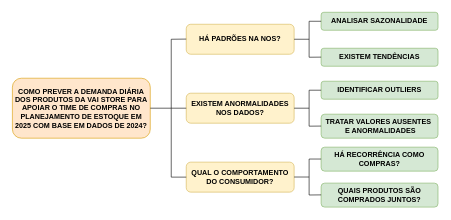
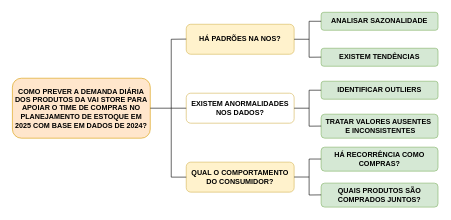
node "EXISTEM ANORMALIDADES NOS DADOS?": fillcolor #fff2cc -> #ffffff
node "TRATAR VALORES AUSENTES E ANORMALIDADES": label "TRATAR VALORES AUSENTES E ANORMALIDADES" -> "TRATAR VALORES AUSENTES E INCONSISTENTES"
